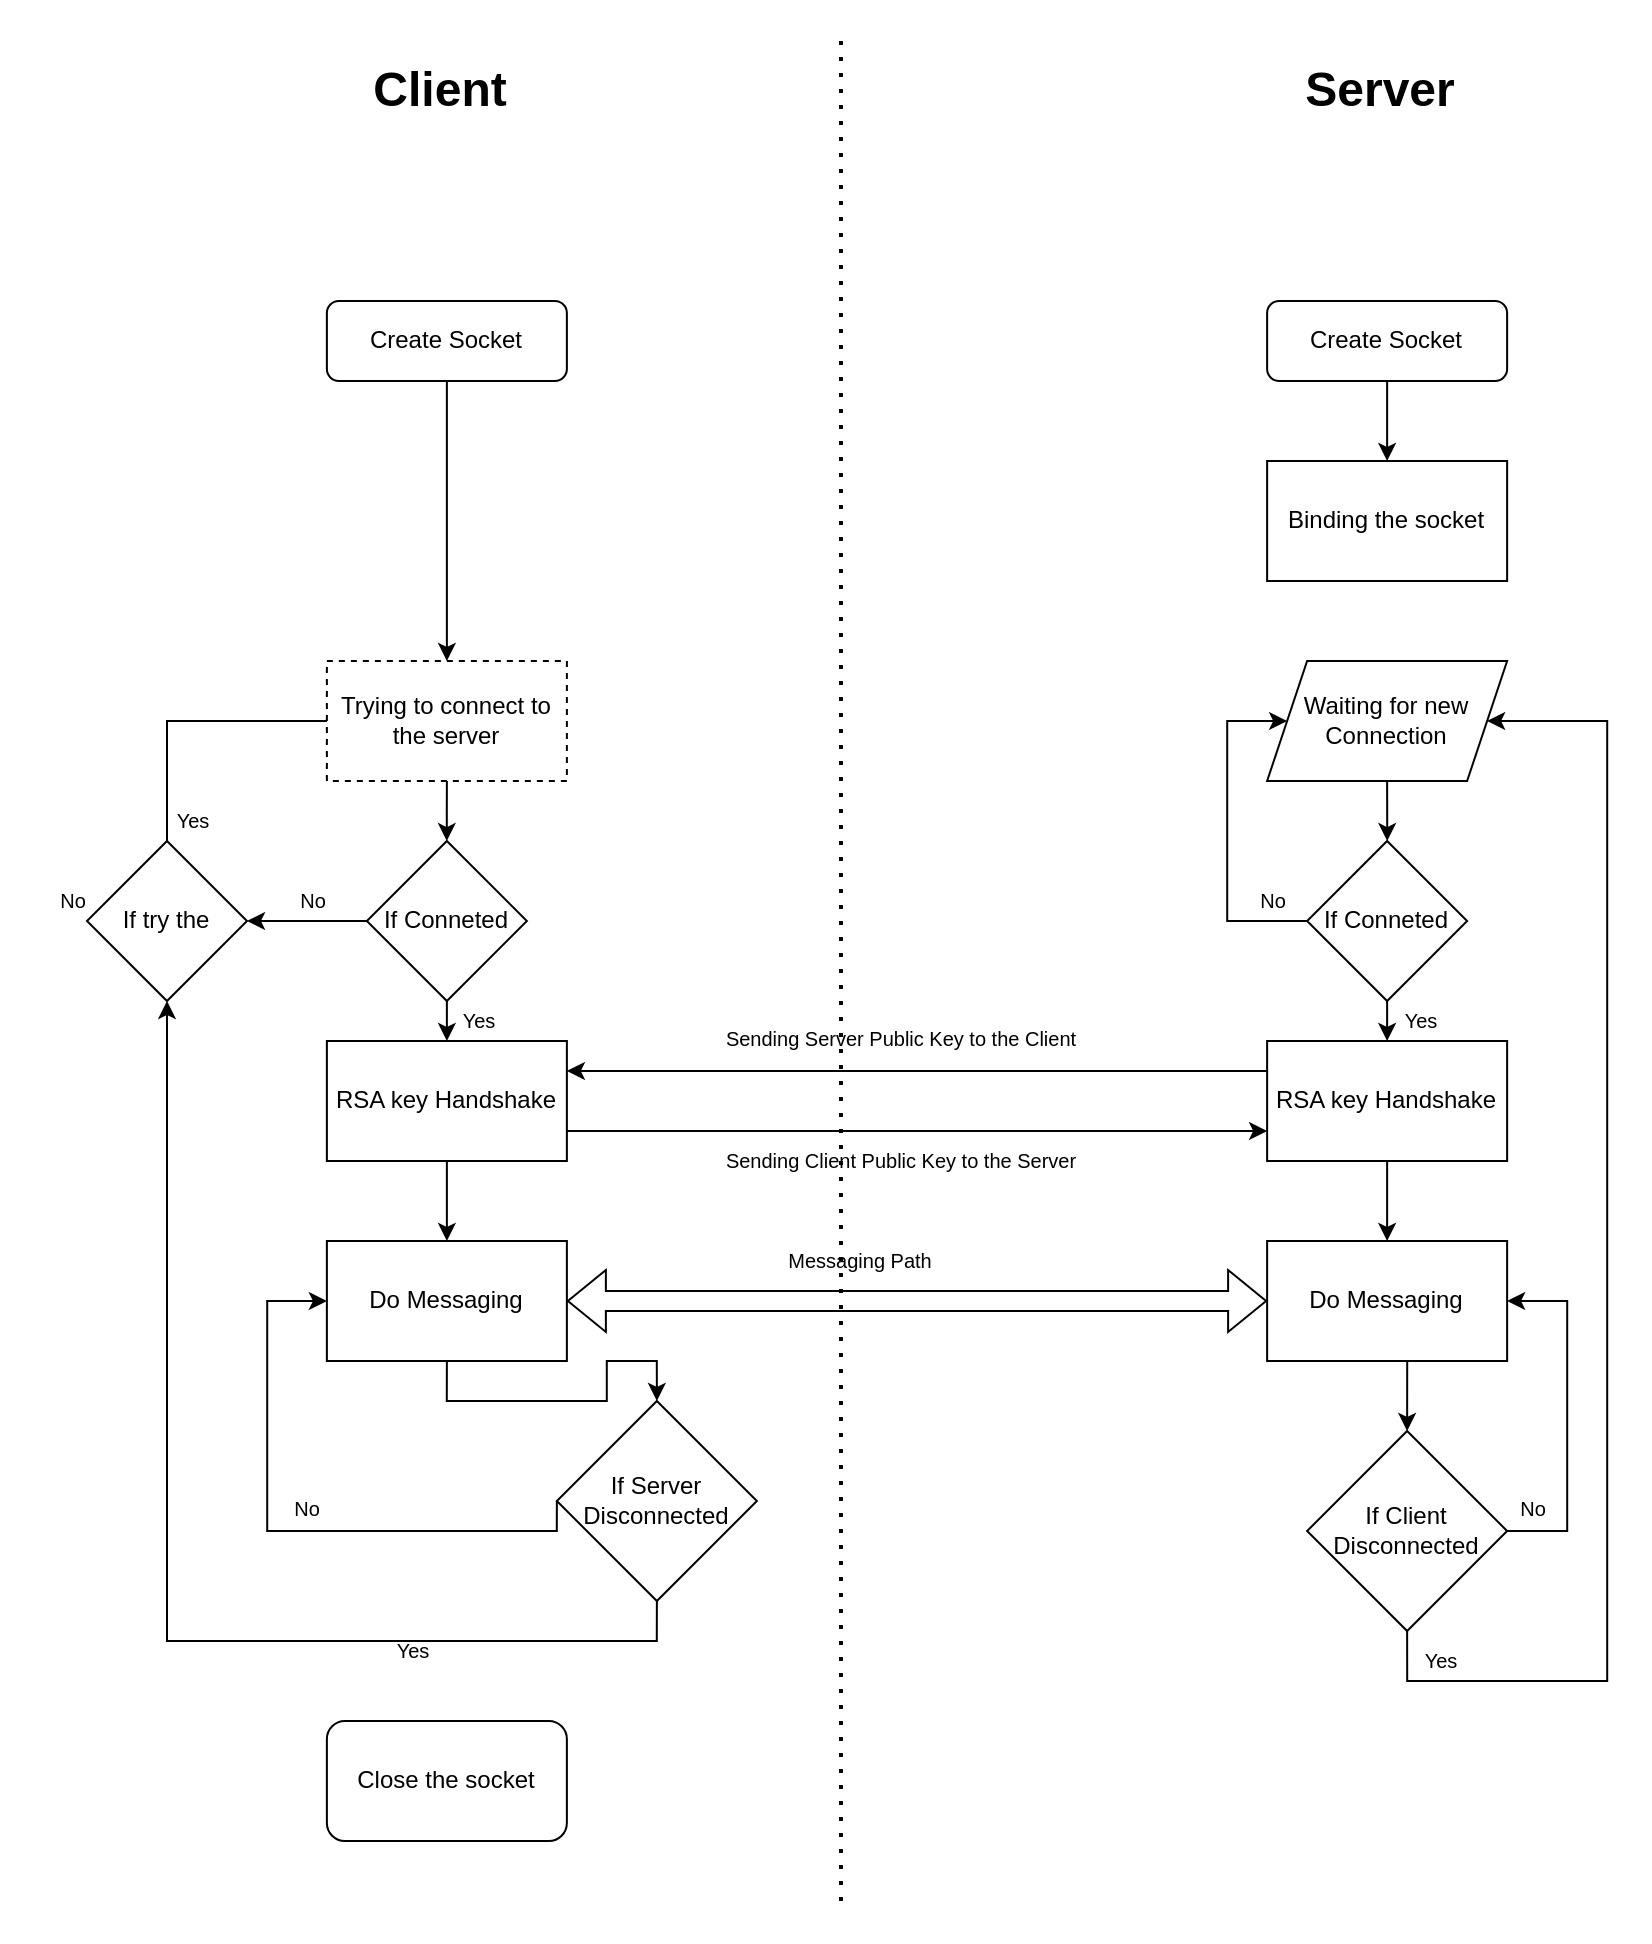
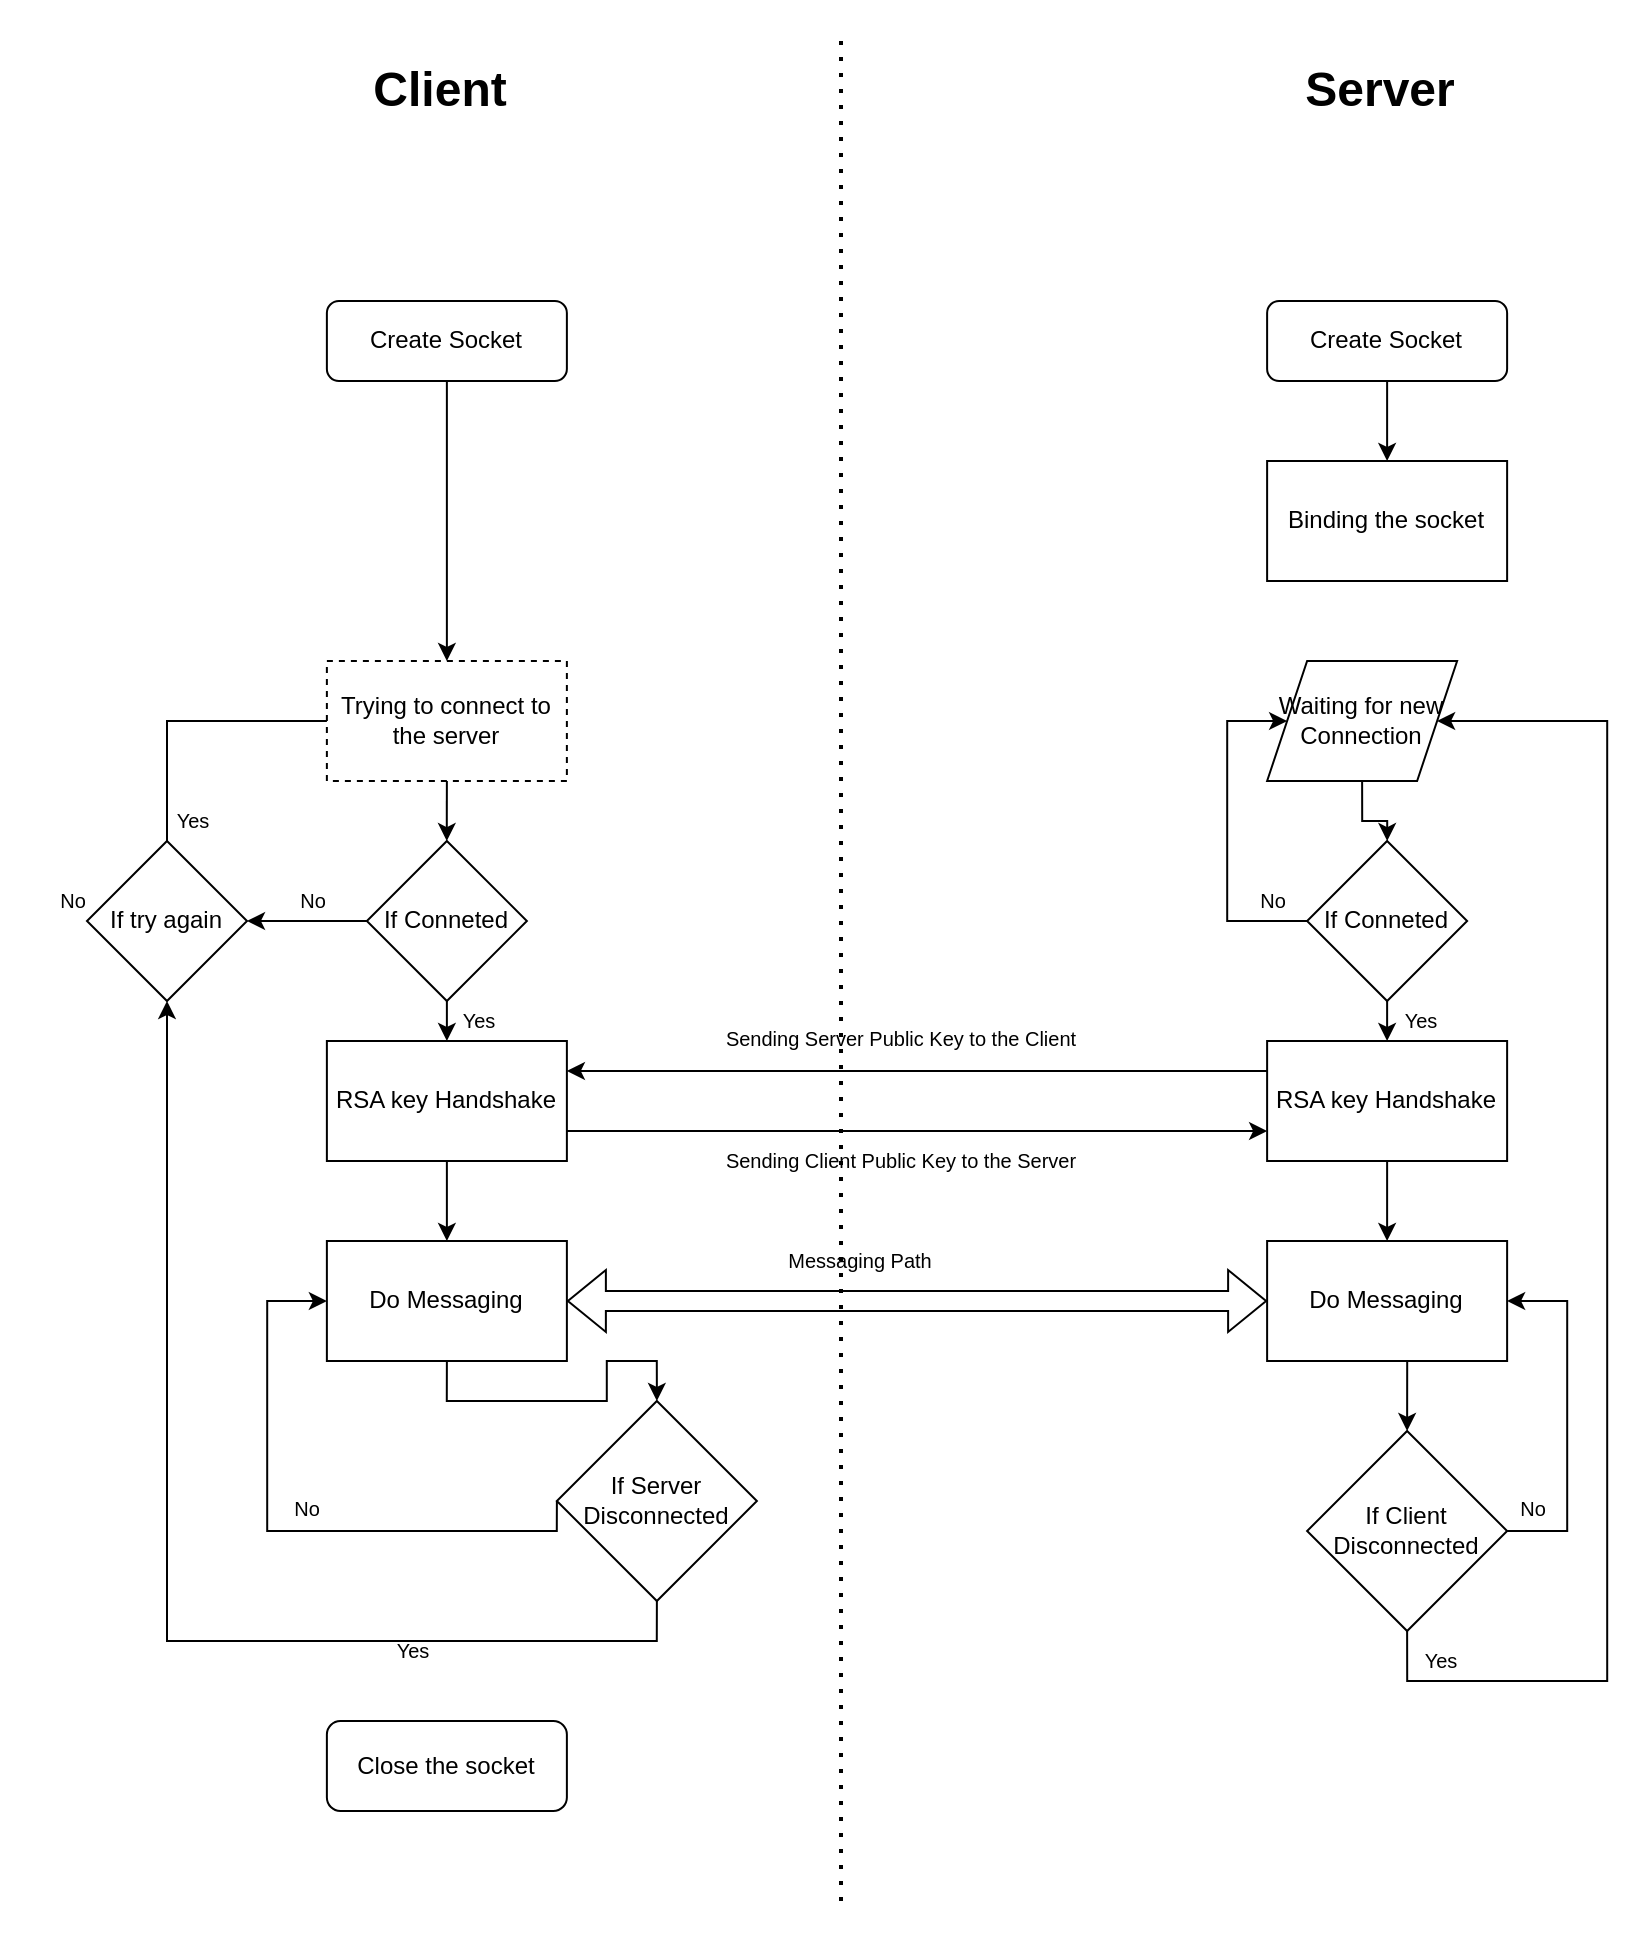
node "Waiting for new Connection": size 240x120 -> 190x120
node "If try the": label "If try the" -> "If try again"
node "Close the socket": size 240x120 -> 240x90
